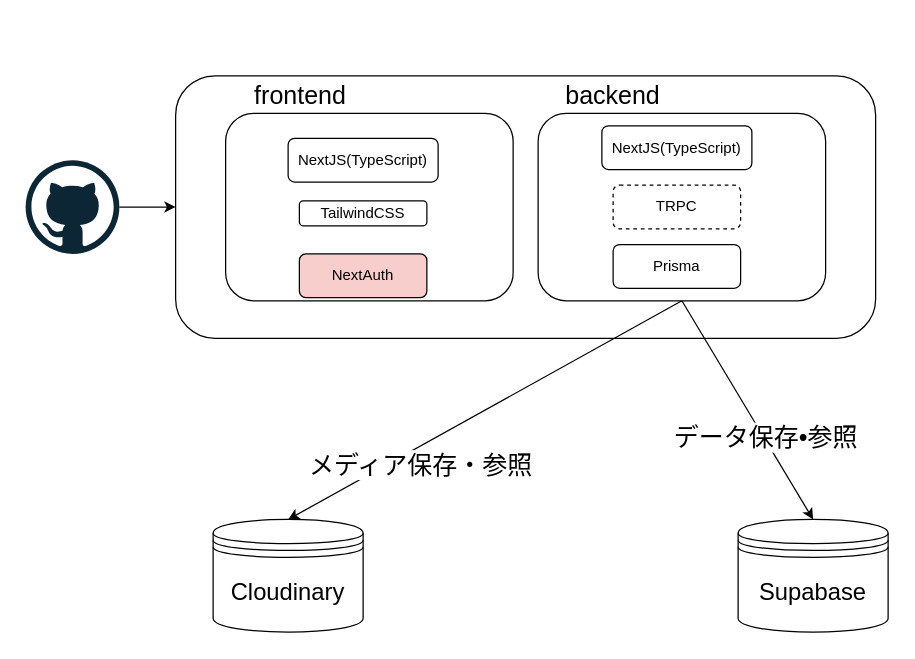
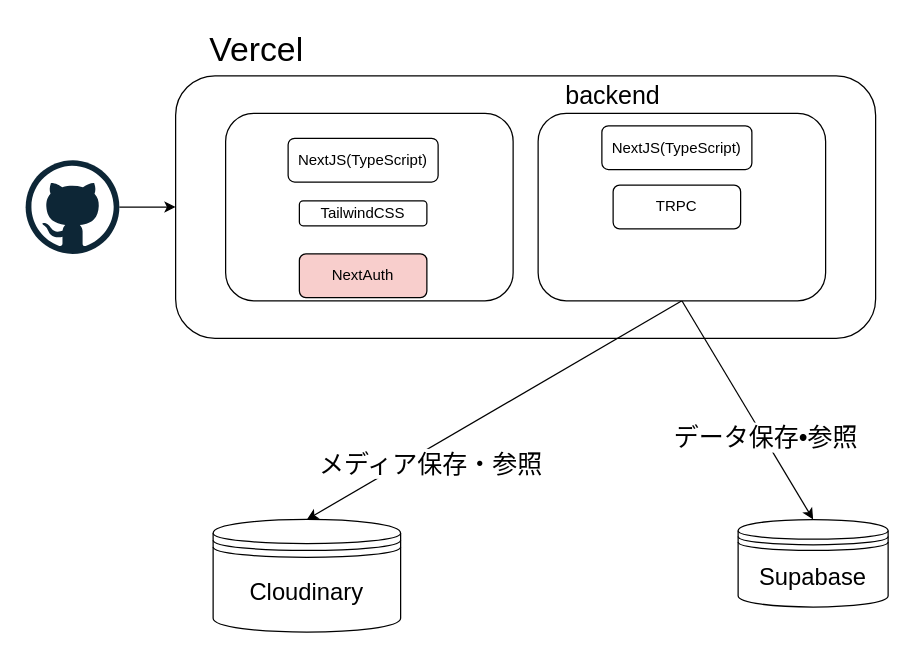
node "Vercel": added
node "frontend": removed
node "TRPC": style dashed -> solid
node "Prisma": removed
node "Cloudinary": size 150x113 -> 188x113
node "Supabase": size 150x113 -> 150x88
